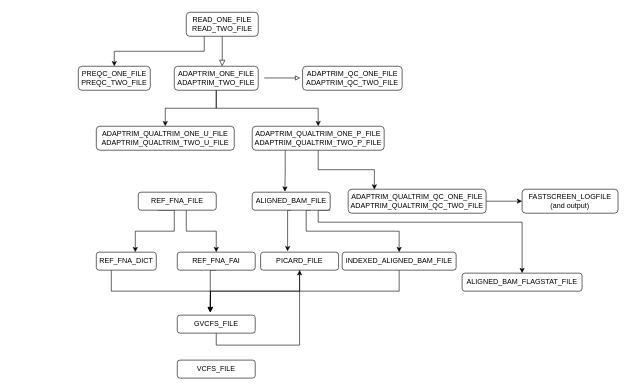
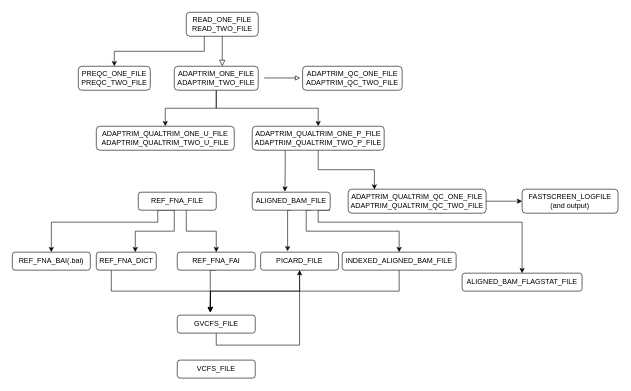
edge "REF_FNA_FILE" -> "REF_FNA_BAI(.bai)": added
node "REF_FNA_BAI(.bai)": added
